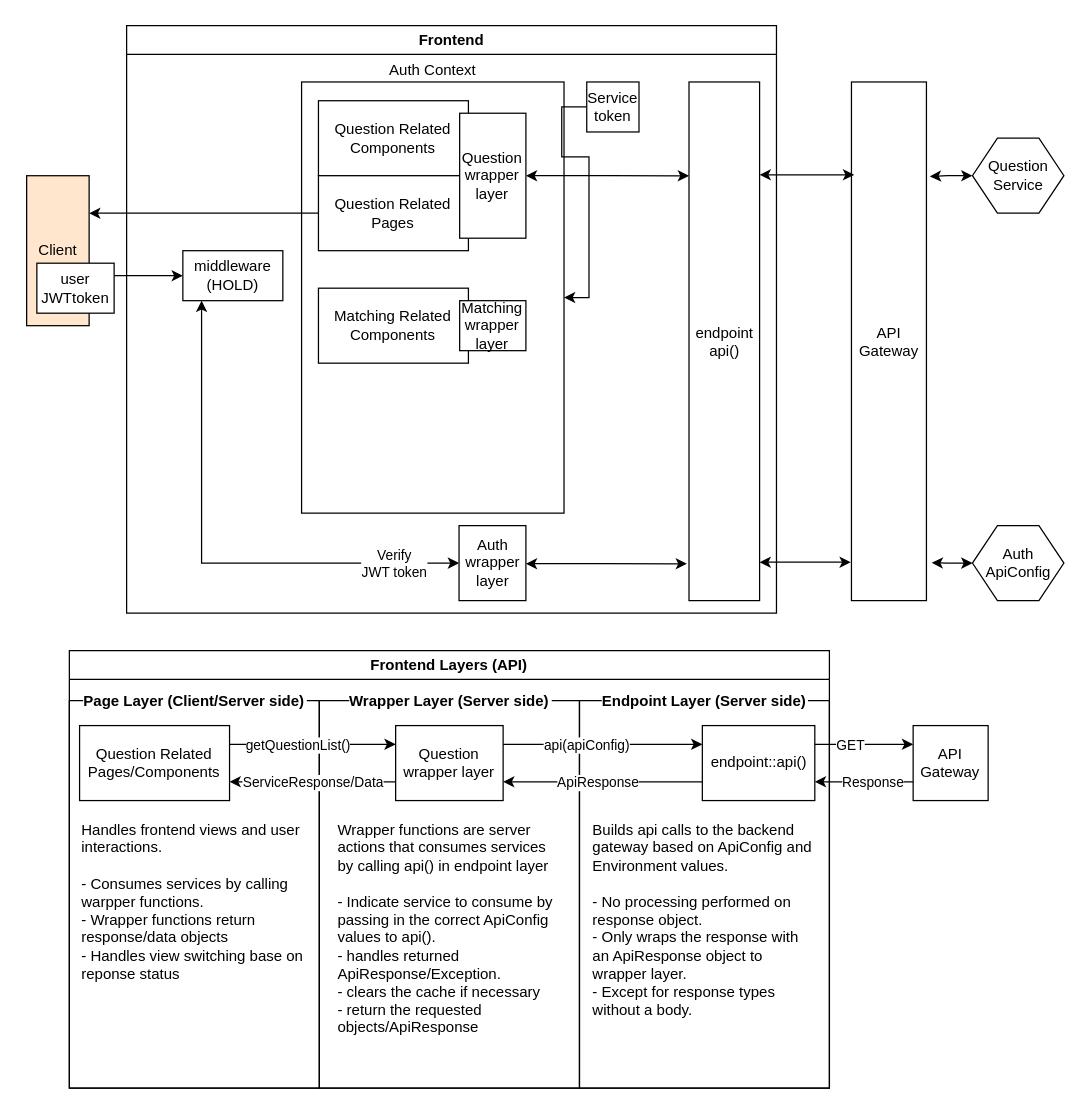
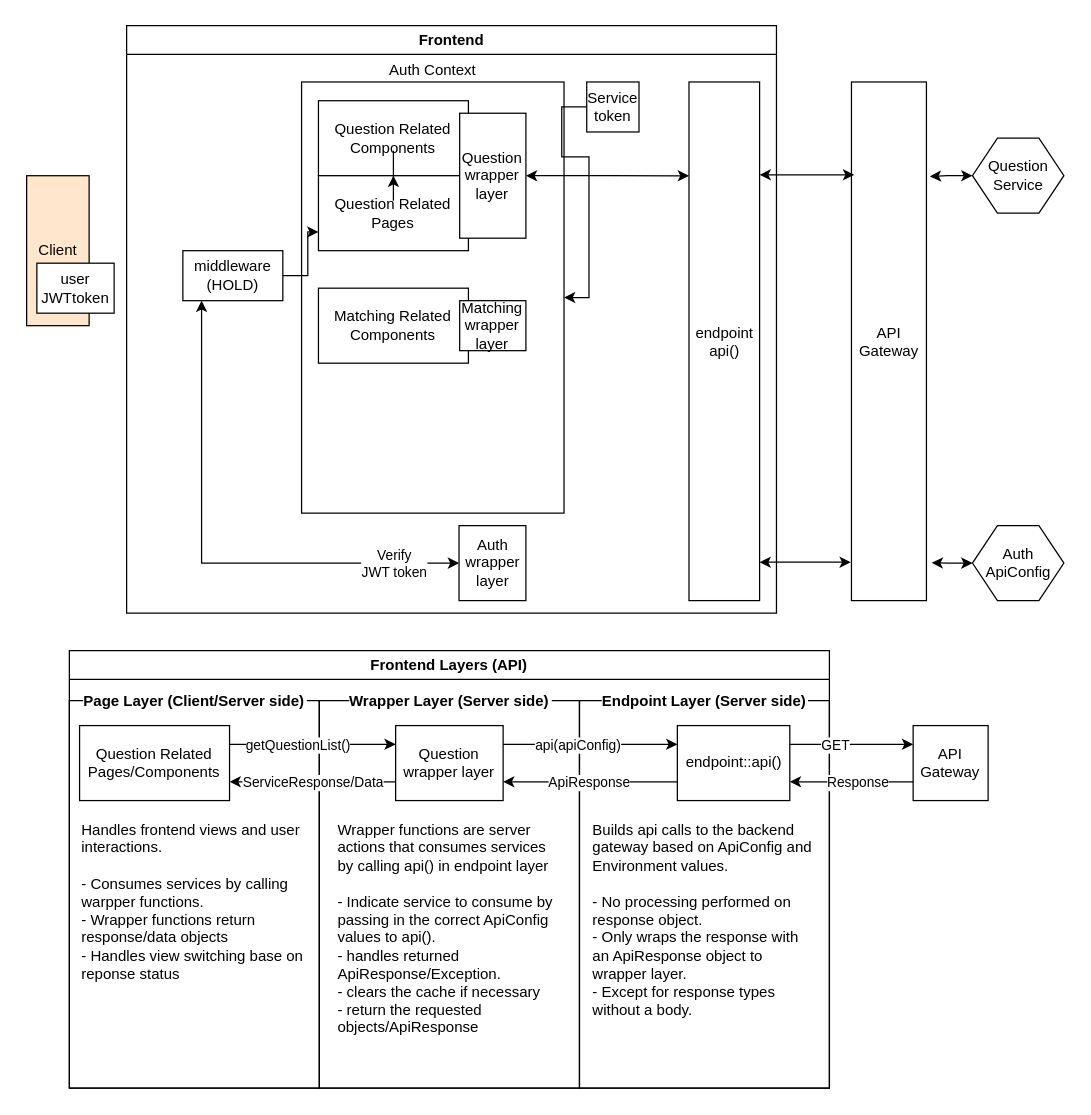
edge "Question Related Pages" -> "Client": now "Question Related Pages" -> "Question Related Components"
edge "middleware (HOLD)" -> "Question Related Pages": added
edge "user JWTtoken" -> "middleware (HOLD)": removed
edge "endpoint api()" -- "Auth wrapper layer": removed
node "endpoint::api()": moved (759, 763) -> (734, 763)
